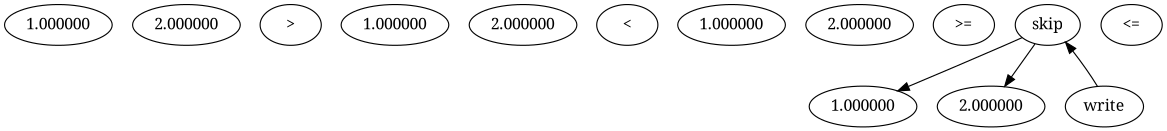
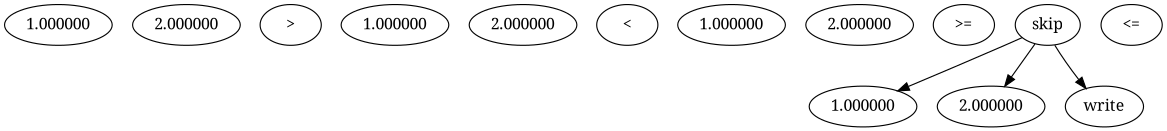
edge "write" -> "skip": reversed
